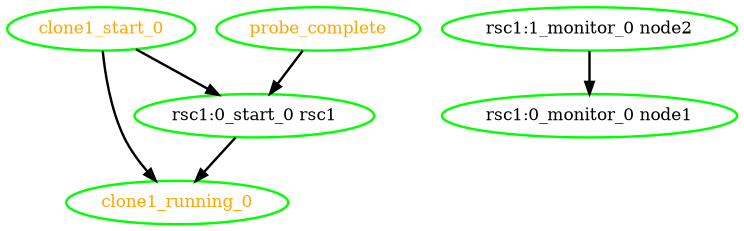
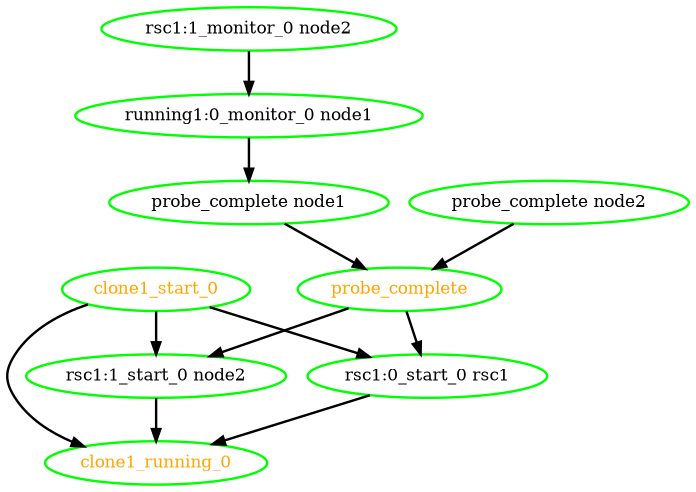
node "rsc1:0_monitor_0 node1": label "rsc1:0_monitor_0 node1" -> "running1:0_monitor_0 node1"
node "probe_complete node1": added
node "probe_complete node2": added
node "rsc1:1_start_0 node2": added
